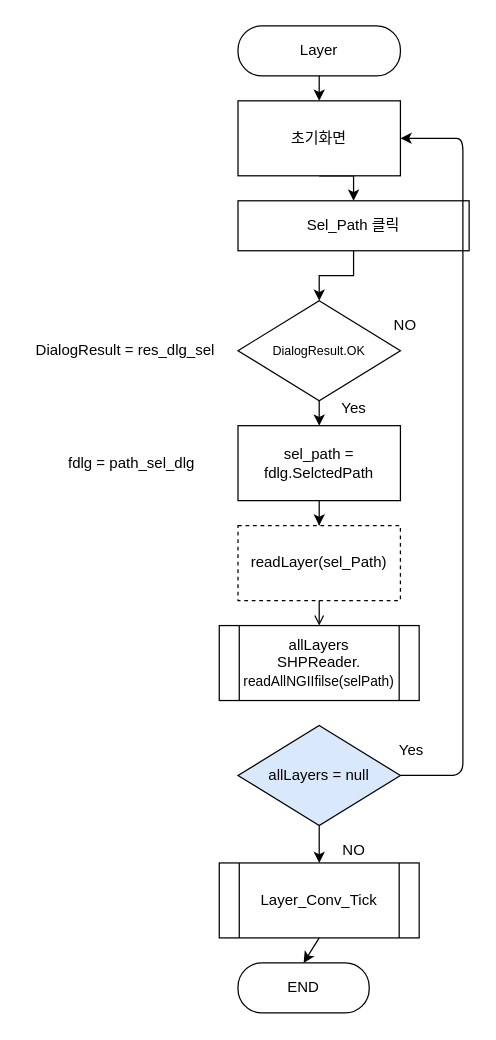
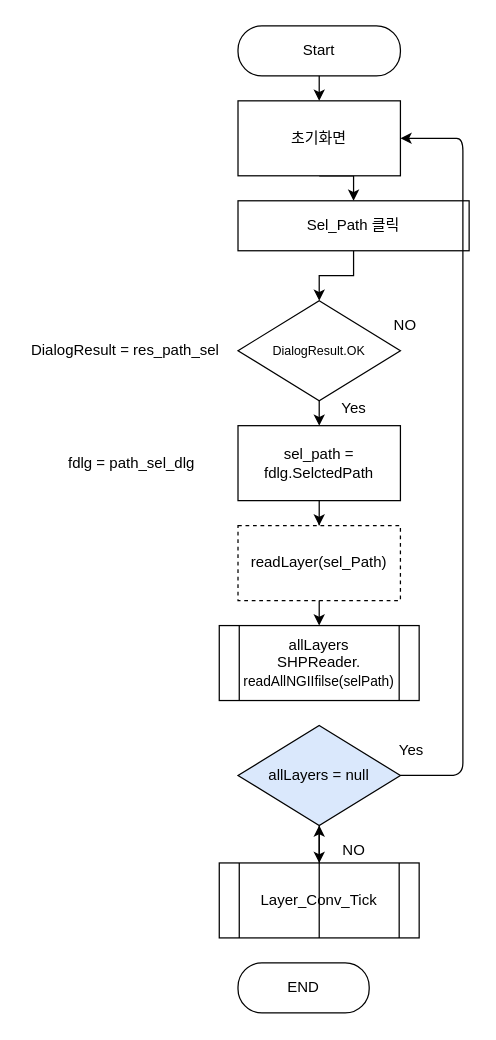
node "Layer": label "Layer" -> "Start"
node "DialogResult = res_dlg_sel": label "DialogResult = res_dlg_sel" -> "DialogResult = res_path_sel"
edge "readLayer(sel_Path)" -> "allLayers SHPReader. readAllNGIIfilse(selPath)": arrowhead open -> classic
edge "Layer_Conv_Tick" -> "END": now "Layer_Conv_Tick" -> "allLayers = null"
